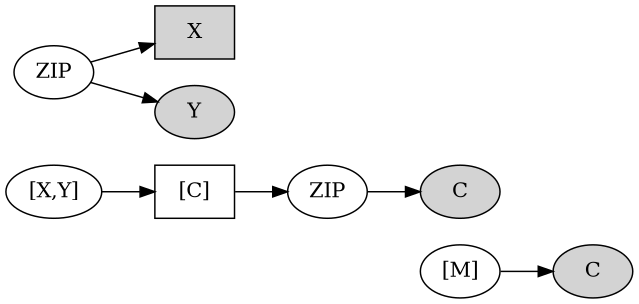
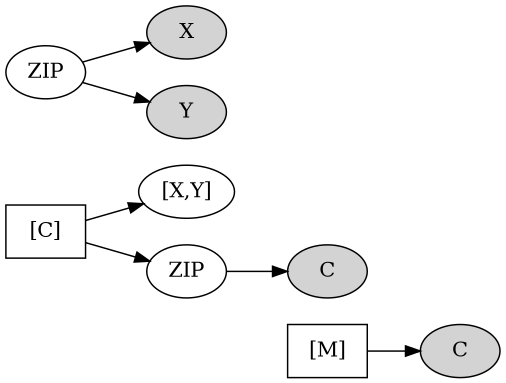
node "X": shape box -> ellipse
edge "[X,Y]" -> "[C]": reversed
node "[M]": shape ellipse -> box
